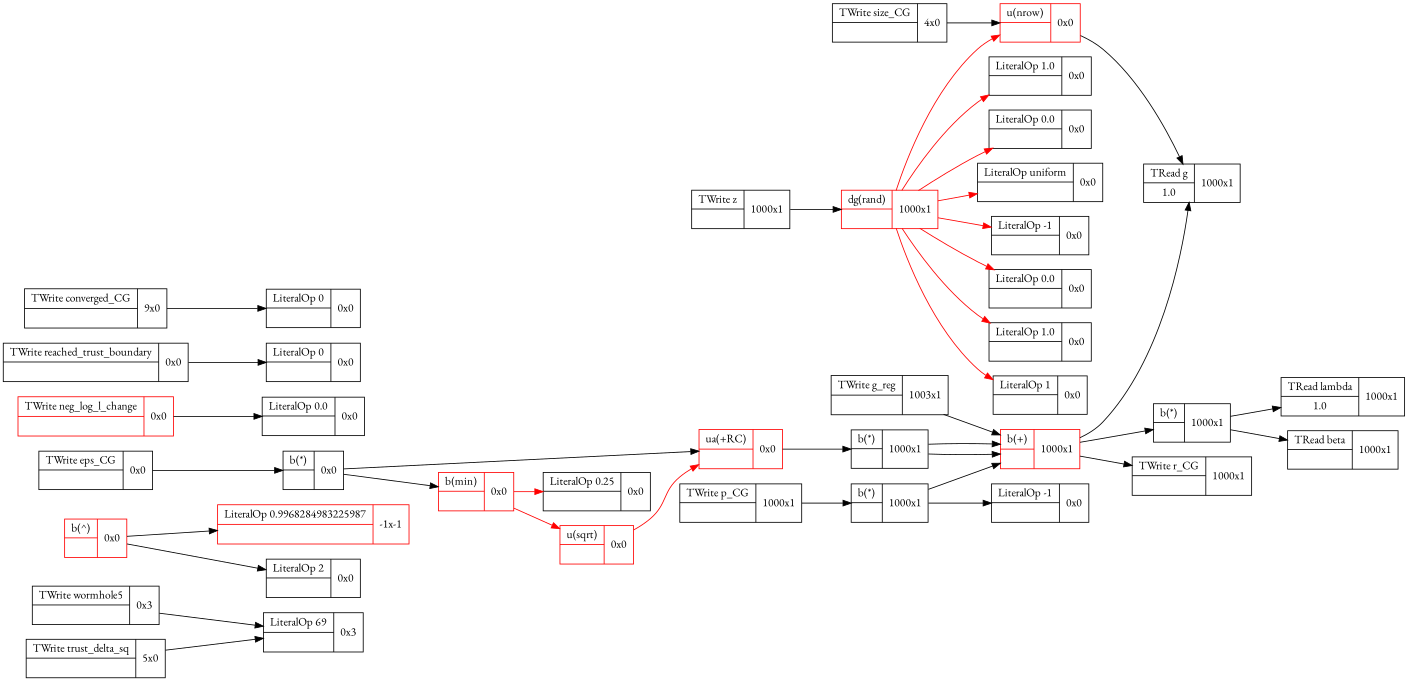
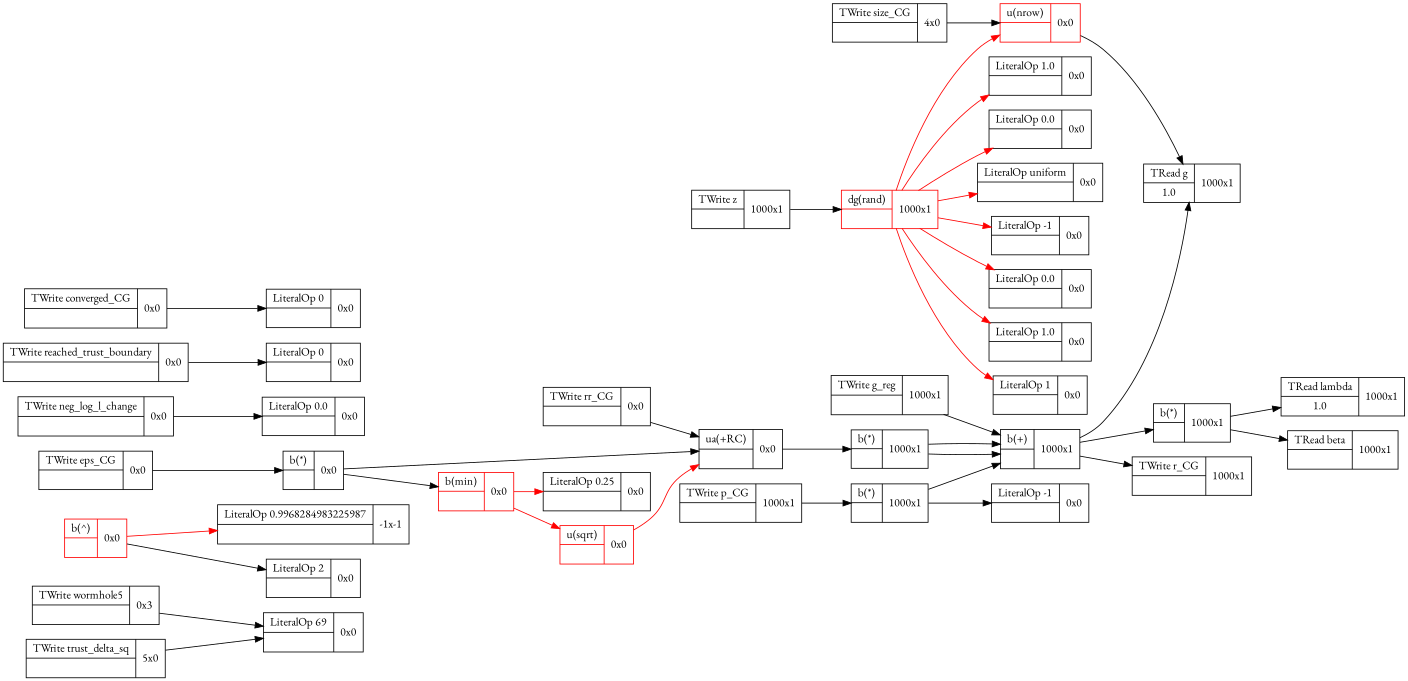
node "TWrite converged_CG": text "9x0" -> "0x0"
node "TWrite g_reg": text "1003x1" -> "1000x1"
node "TWrite rr_CG": added
node "TWrite neg_log_l_change": color red -> black
node "ua(+RC)": color red -> black
node "b(+)": color red -> black
node "LiteralOp 0.9968284983225987": color red -> black
edge "b(^)" -> "LiteralOp 0.9968284983225987": color black -> red
node "LiteralOp 69": text "0x3" -> "0x0"
